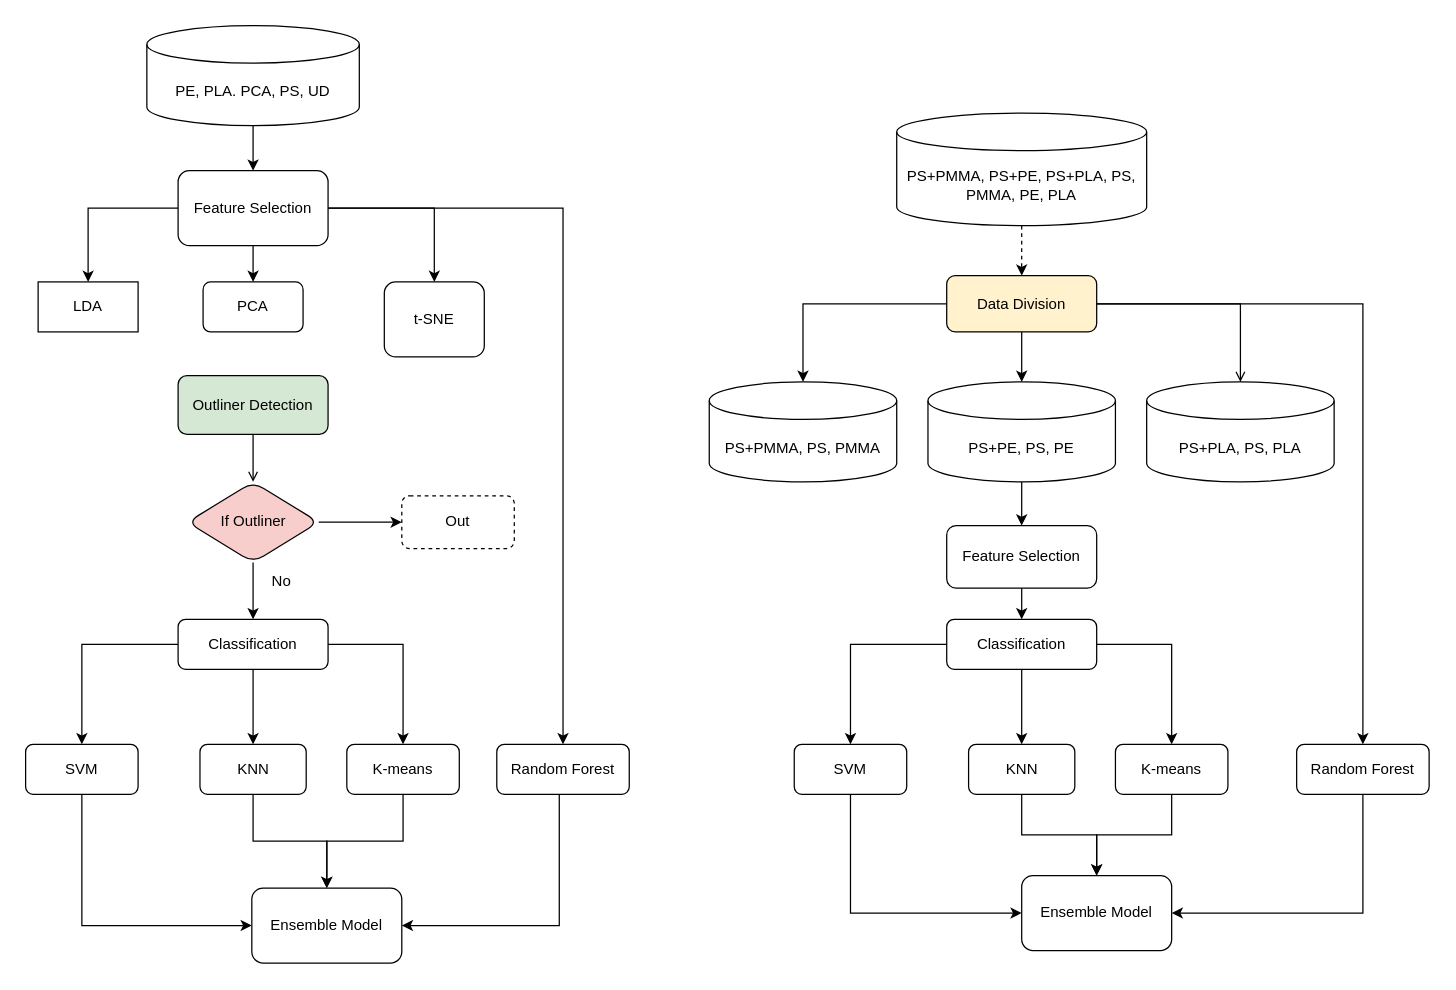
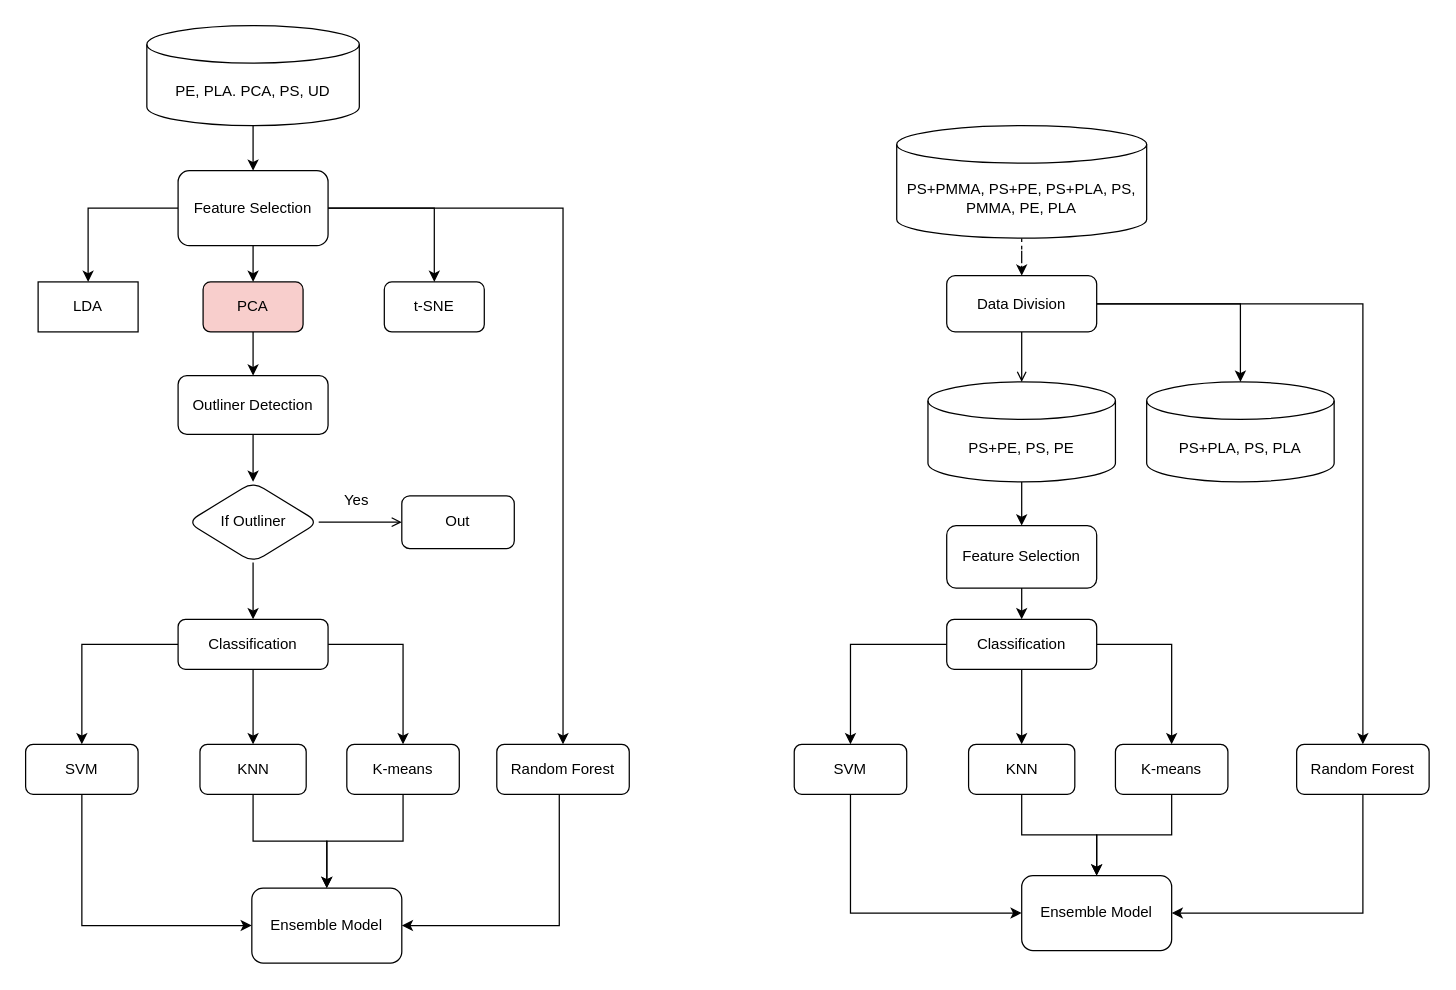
node "PS+PMMA, PS+PE, PS+PLA, PS, PMMA, PE, PLA": moved (1022, 169) -> (1022, 182)
edge "Data Division" -> "PS+PMMA, PS, PMMA": removed
node "Data Division": fillcolor #fff2cc -> #ffffff
node "PCA": fillcolor #ffffff -> #f8cecc
node "t-SNE": size 100x75 -> 100x50
edge "PCA" -> "Outliner Detection": added
edge "Data Division" -> "PS+PE, PS, PE": arrowhead classic -> open
edge "Data Division" -> "PS+PLA, PS, PLA": arrowhead open -> classic
node "Outliner Detection": fillcolor #d5e8d4 -> #ffffff
node "PS+PMMA, PS, PMMA": removed
edge "Outliner Detection" -> "If Outliner": arrowhead open -> classic
node "Yes": added
node "If Outliner": fillcolor #f8cecc -> #ffffff
edge "If Outliner" -> "Out": arrowhead classic -> open
node "Out": style dashed -> solid
node "No": removed
